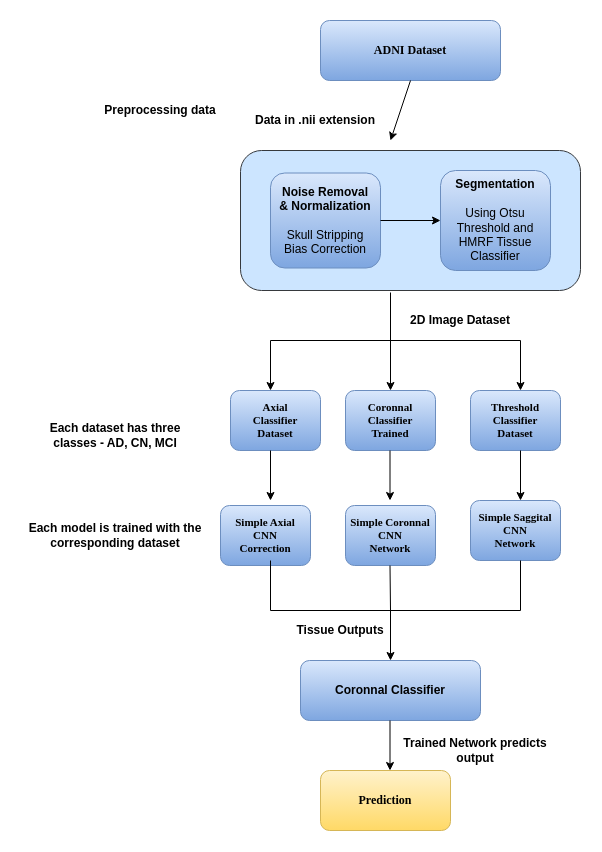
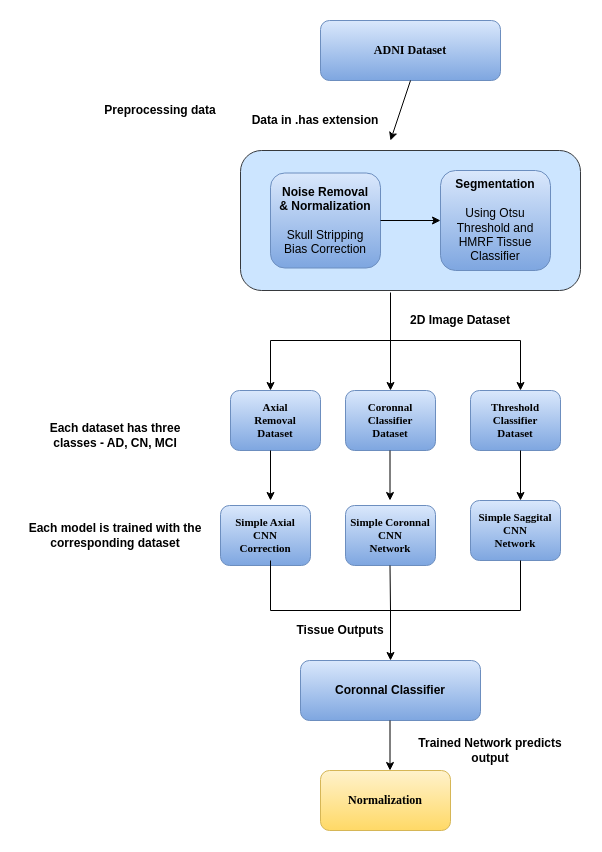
node "Data in .nii extension": label "Data in .nii extension" -> "Data in .has extension"
node "Axial Classifier Dataset": label "Axial Classifier Dataset" -> "Axial Removal Dataset"
node "Coronnal Classifier Trained": label "Coronnal Classifier Trained" -> "Coronnal Classifier Dataset"
node "Trained Network predicts output": moved (476, 751) -> (491, 751)
node "Prediction": label "Prediction" -> "Normalization"
